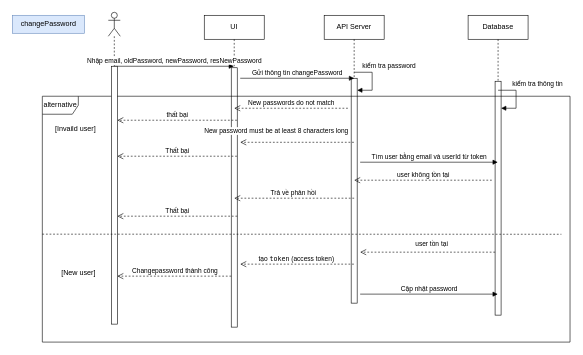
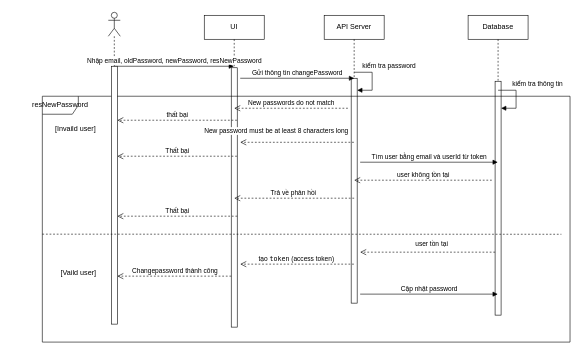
node "changePassword": removed
node "alternative": label "alternative" -> "resNewPassword"
node "[New user]": label "[New user]" -> "[Vaild user]"
